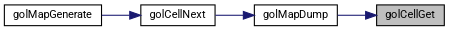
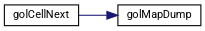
node "golMapGenerate": removed
node "golCellGet": removed
